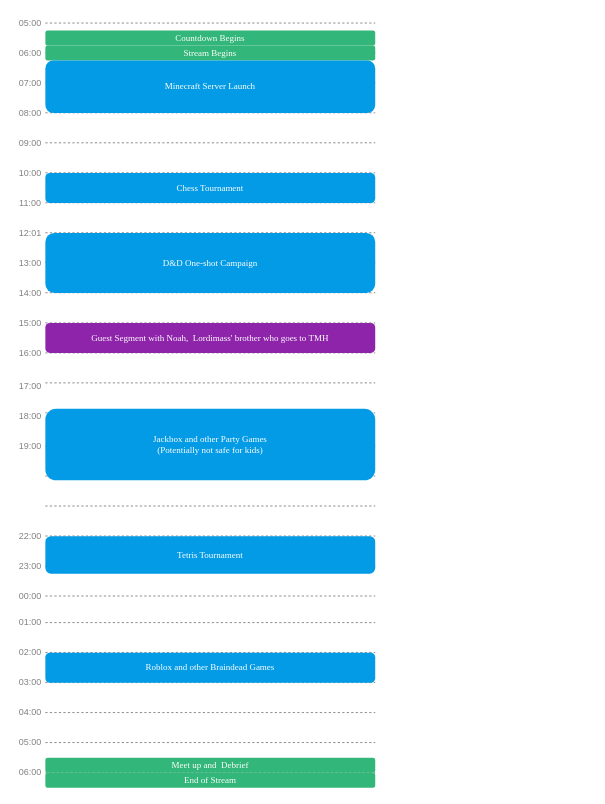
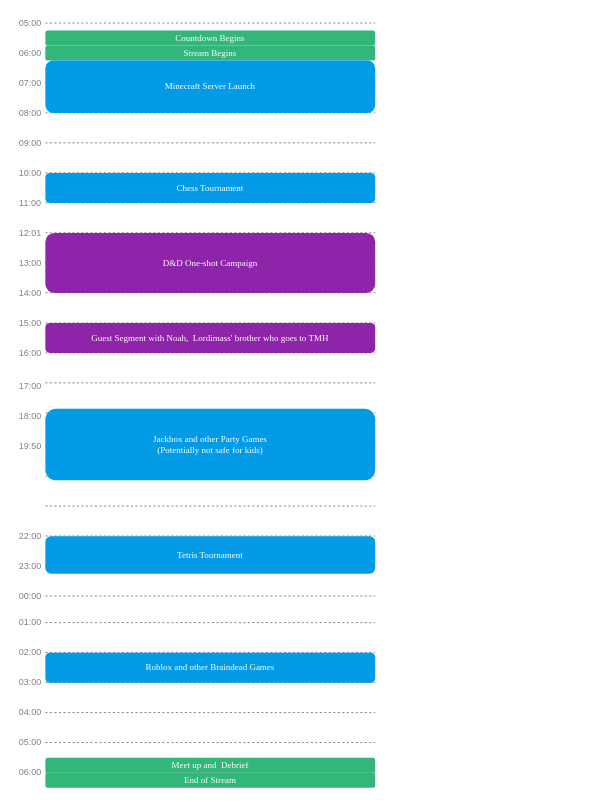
node "D&D One-shot Campaign": fillcolor #039be5 -> #8e24aa
node "19:00": label "19:00" -> "19:50"
